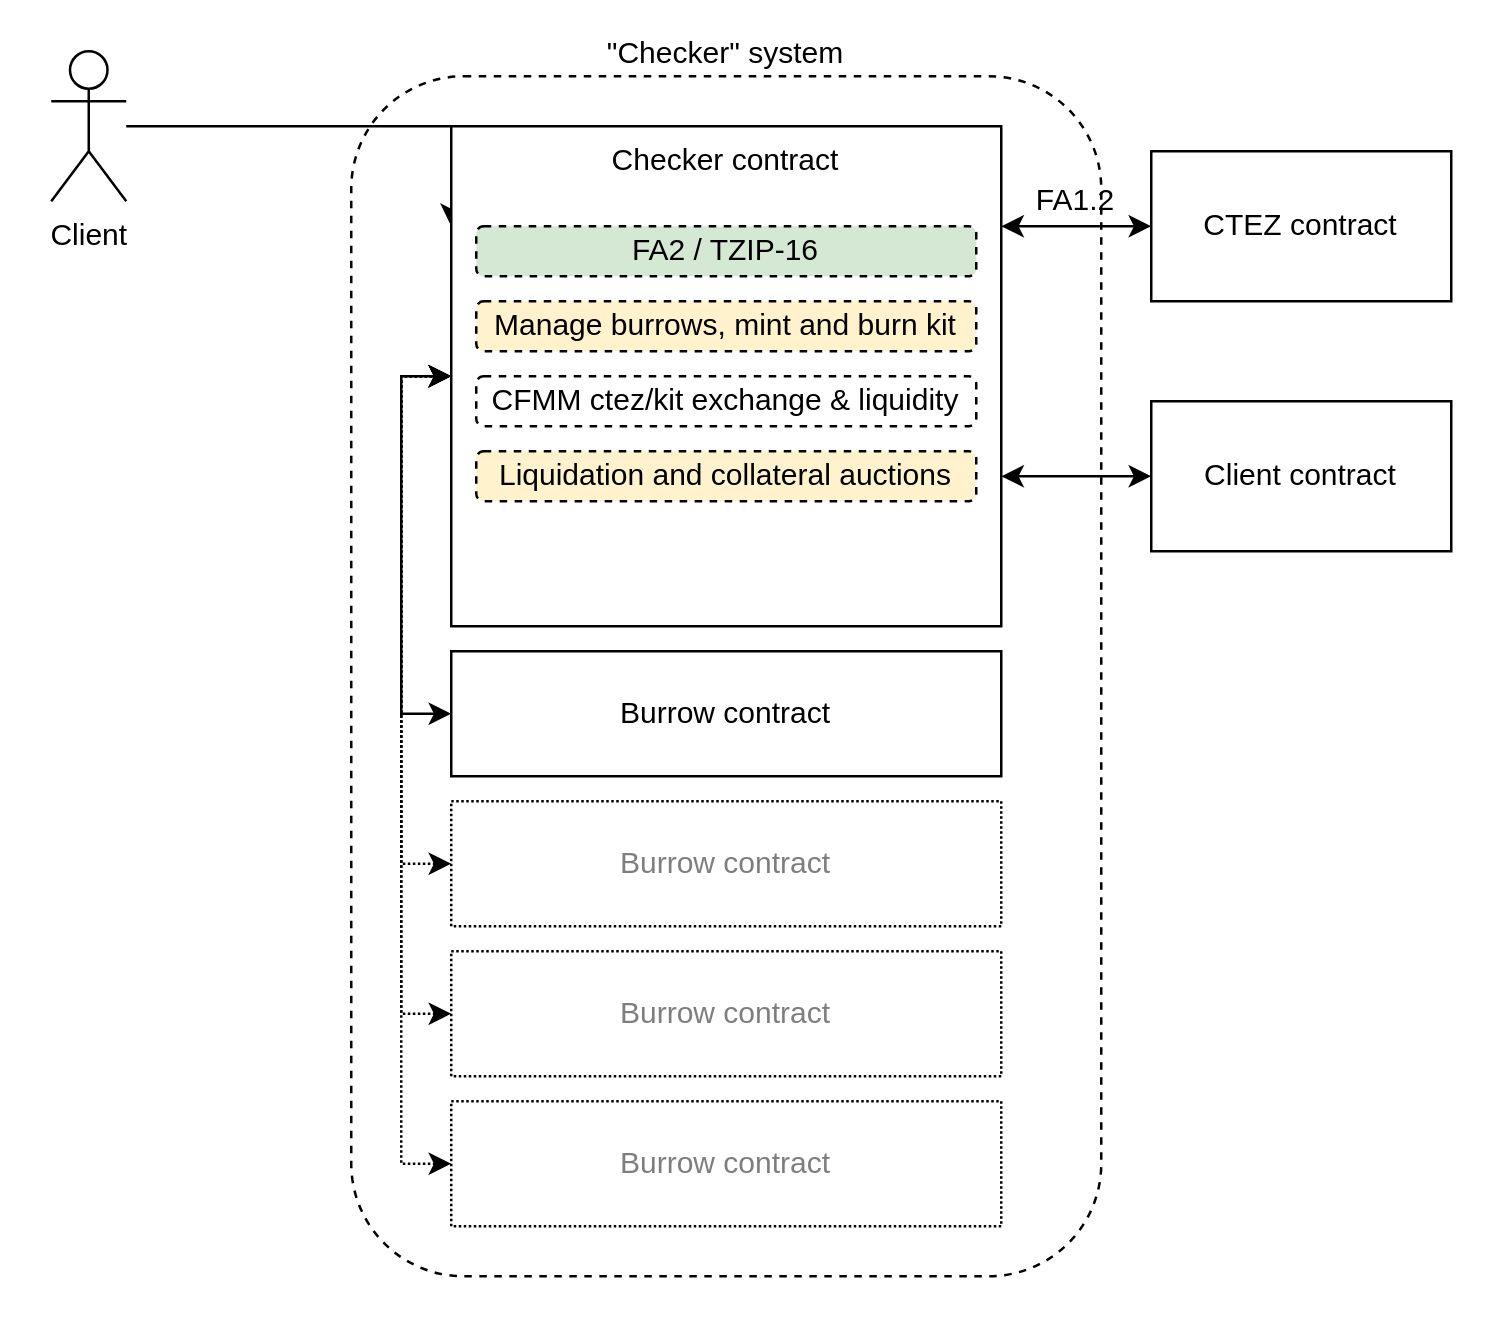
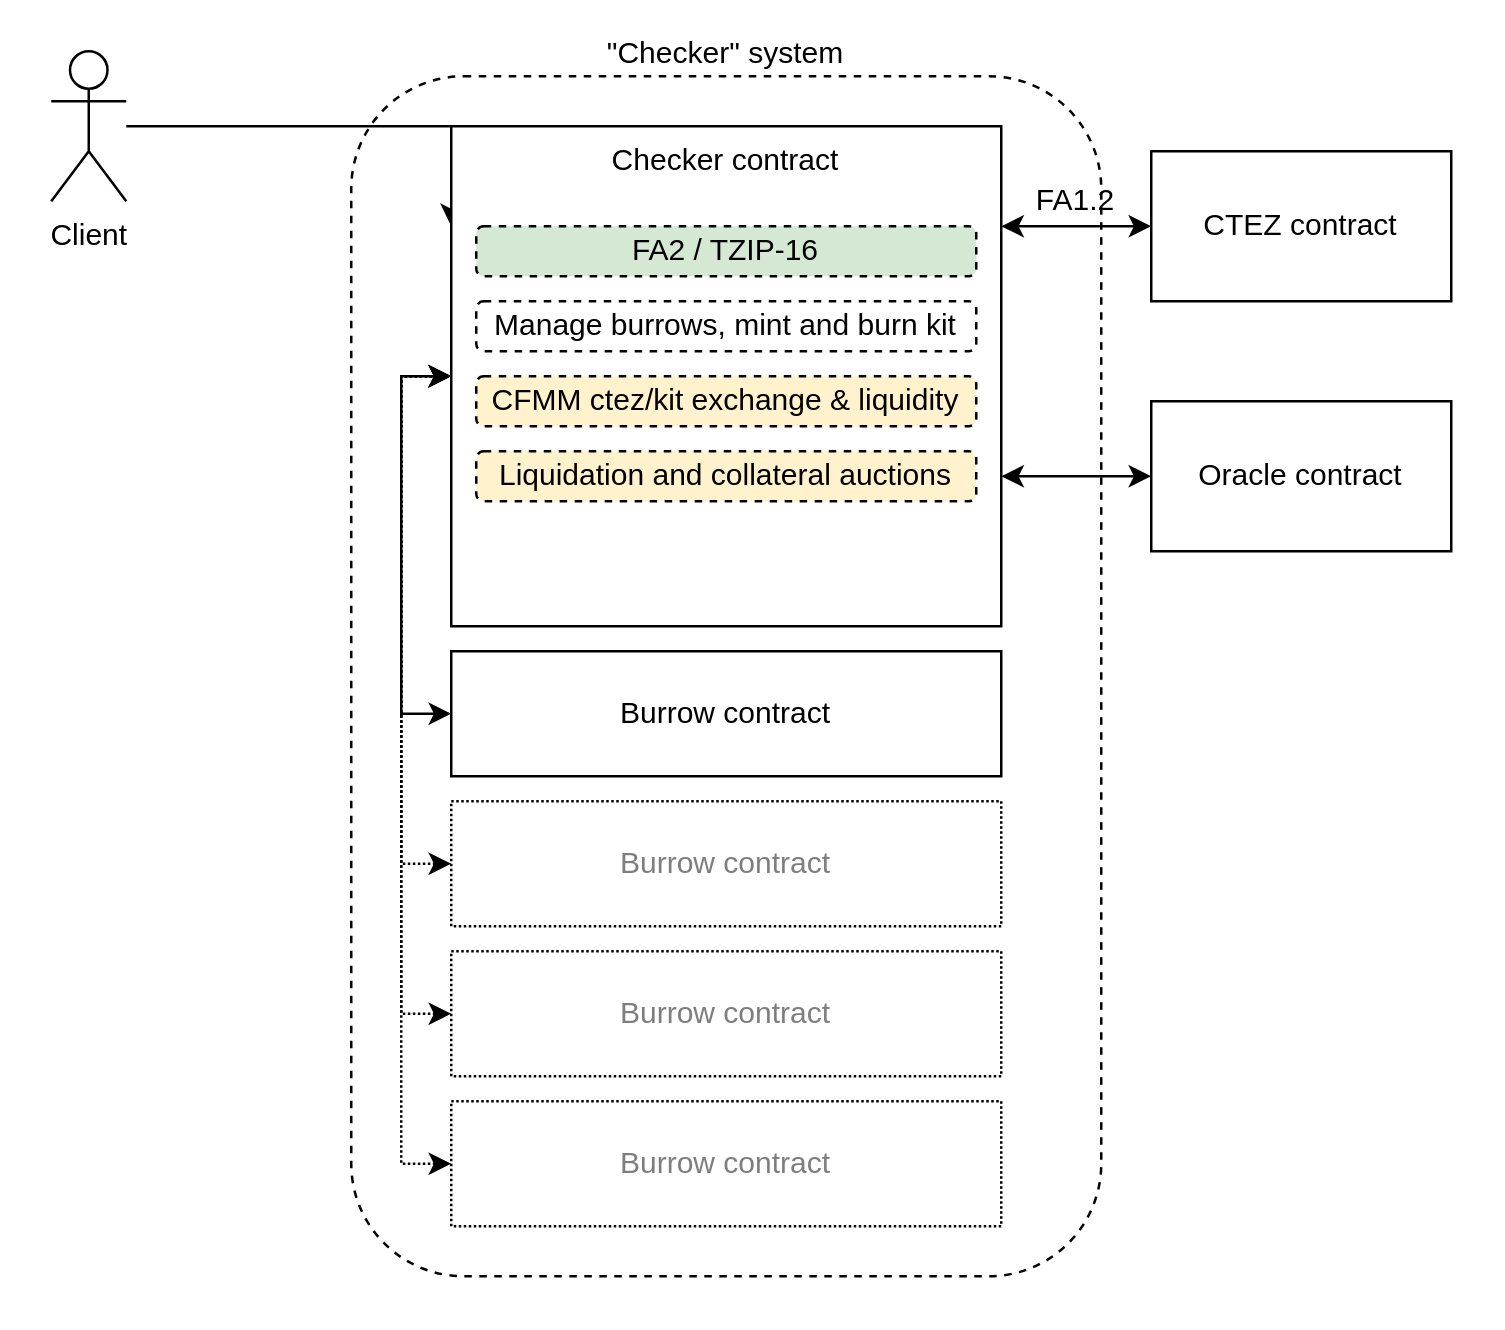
node "Manage burrows, mint and burn kit": fillcolor #fff2cc -> #ffffff
node "CFMM ctez/kit exchange & liquidity": fillcolor #ffffff -> #fff2cc
node "Client contract": label "Client contract" -> "Oracle contract"
